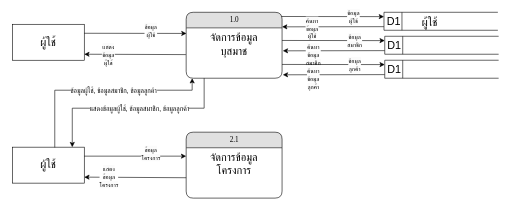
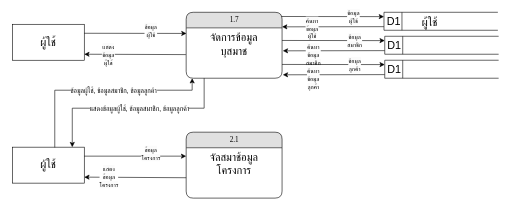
node "1.0": label "1.0" -> "1.7"
node "จัดการข้อมูล โครงการ": label "จัดการข้อมูล โครงการ" -> "จัลสมาช้อมูล โครงการ"
